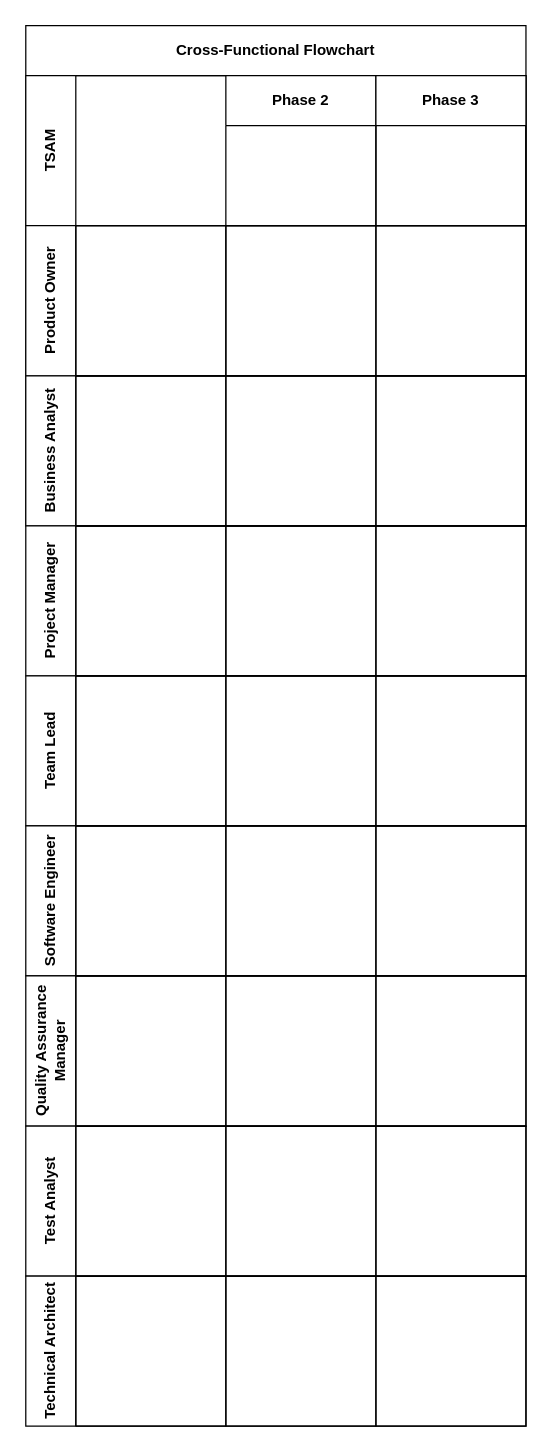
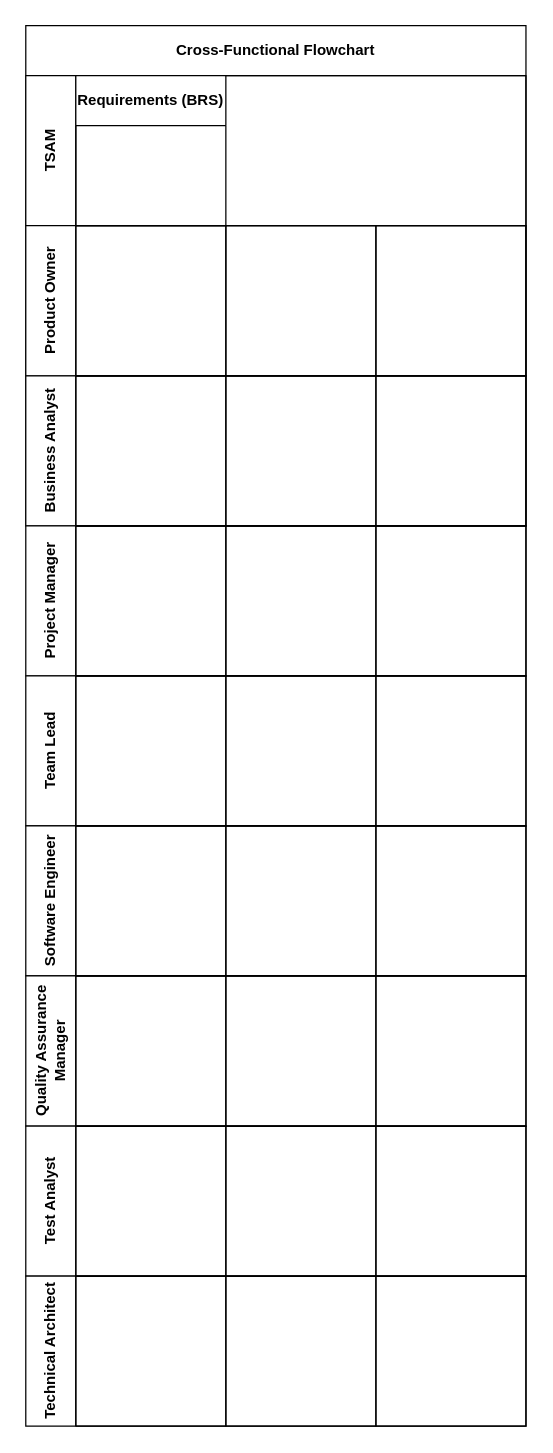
node "Requirements (BRS)": added
node "Phase 2": removed
node "Phase 3": removed
